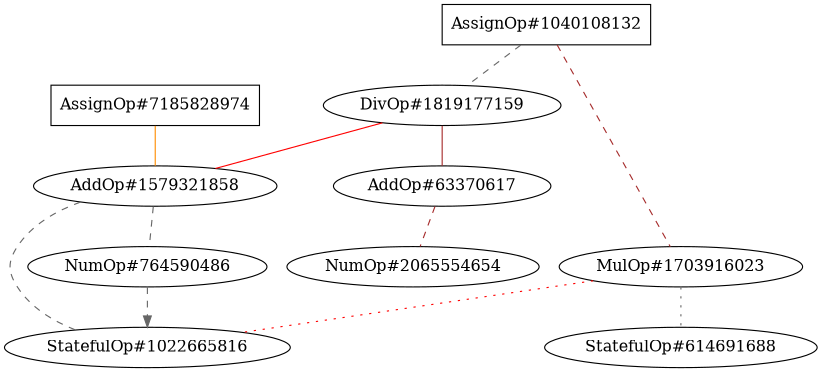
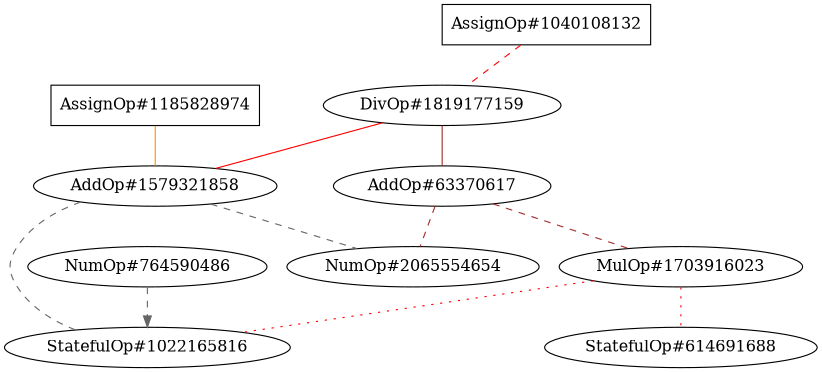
edge "AssignOp#1040108132" -- "DivOp#1819177159": color gray40 -> red
node "AssignOp#7185828974": label "AssignOp#7185828974" -> "AssignOp#1185828974"
edge "AssignOp#1040108132" -- "MulOp#1703916023": now "AddOp#63370617" -- "MulOp#1703916023"
edge "AddOp#1579321858" -- "NumOp#764590486": now "AddOp#1579321858" -- "NumOp#2065554654"
edge "MulOp#1703916023" -- "StatefulOp#614691688": color gray40 -> red
node "StatefulOp#1022665816": label "StatefulOp#1022665816" -> "StatefulOp#1022165816"
